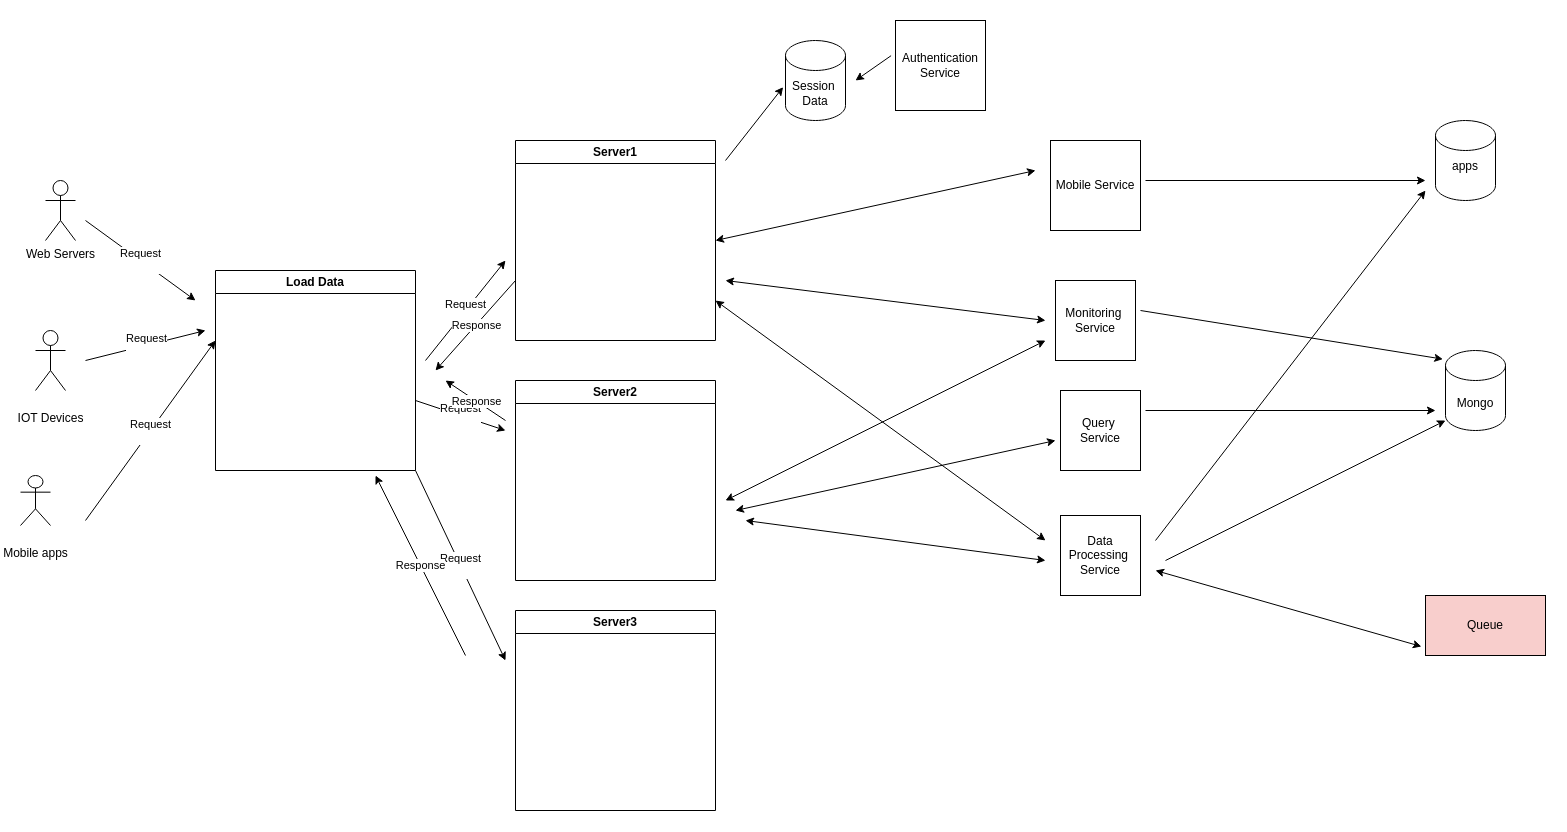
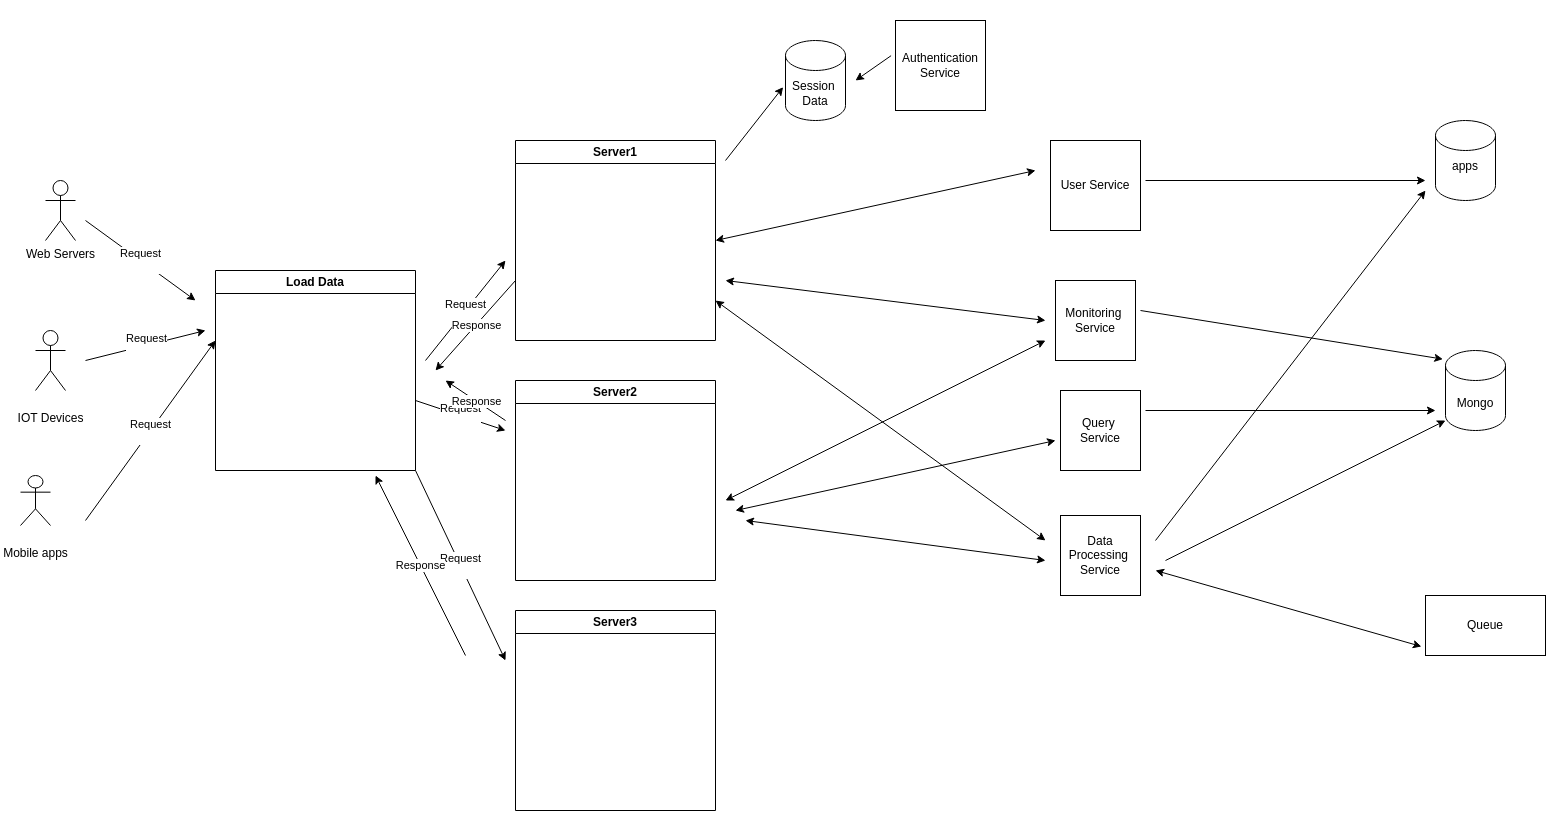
node "Mobile Service": label "Mobile Service" -> "User Service"
node "Queue": fillcolor #f8cecc -> #ffffff
